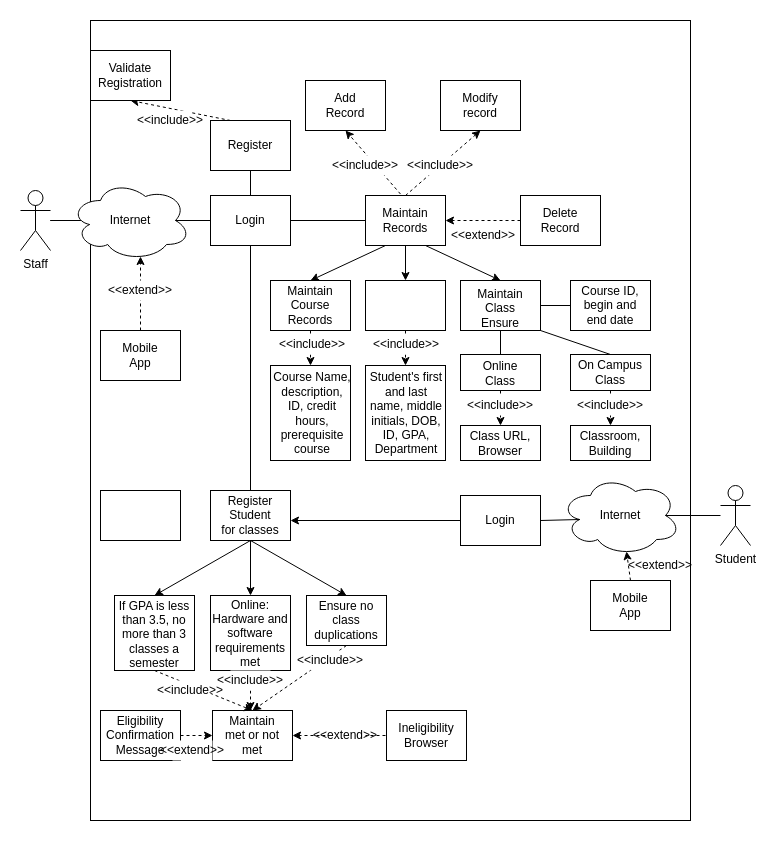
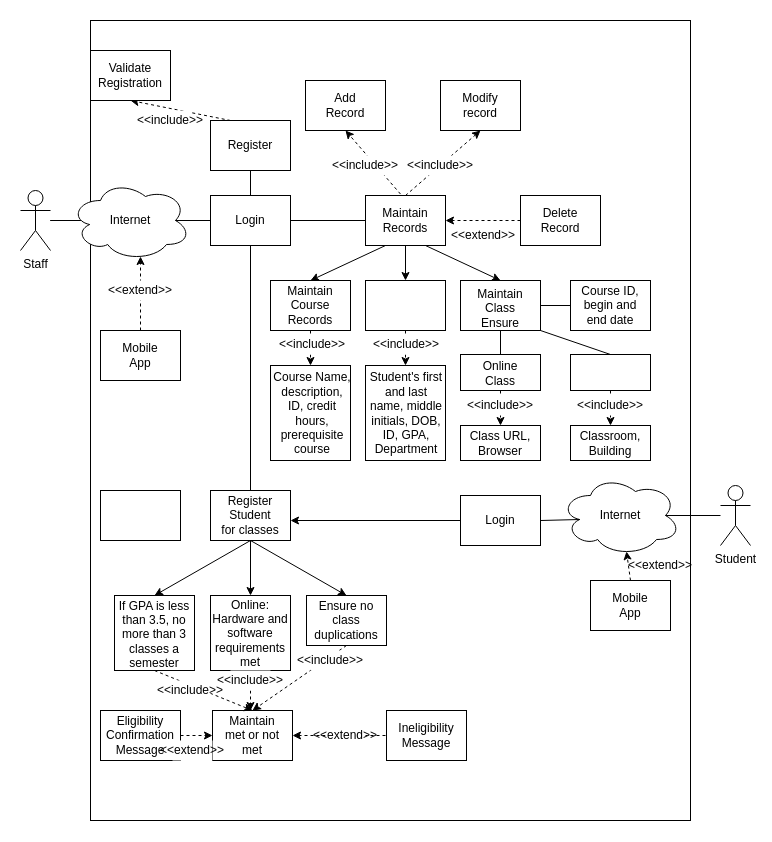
node "On Campus Class": removed
node "Ineligibility Browser": label "Ineligibility Browser" -> "Ineligibility Message"
